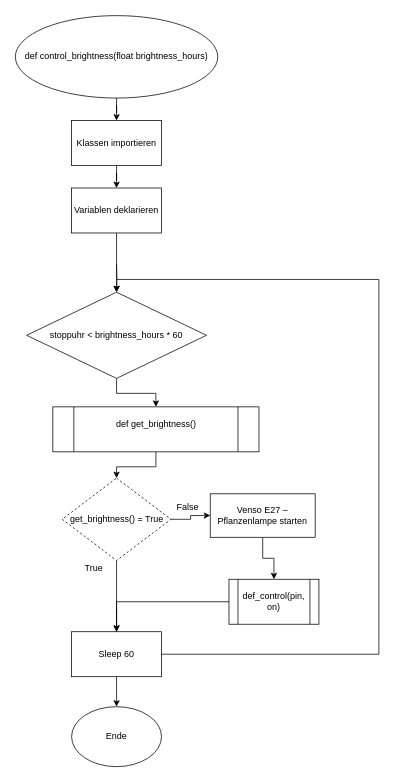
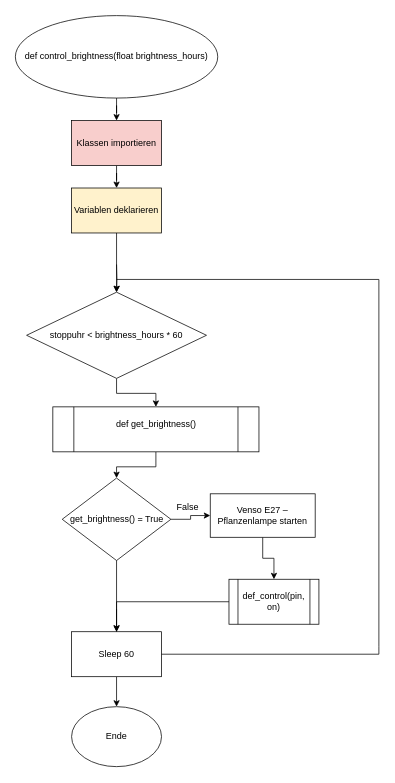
node "Klassen importieren": fillcolor #ffffff -> #f8cecc
node "Variablen deklarieren": fillcolor #ffffff -> #fff2cc
node "get_brightness() = True": style dashed -> solid
node "True": removed
